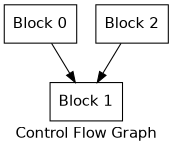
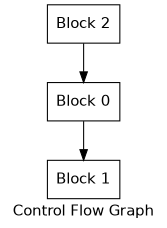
edge "Block 2" -> "Block 1": now "Block 2" -> "Block 0"
